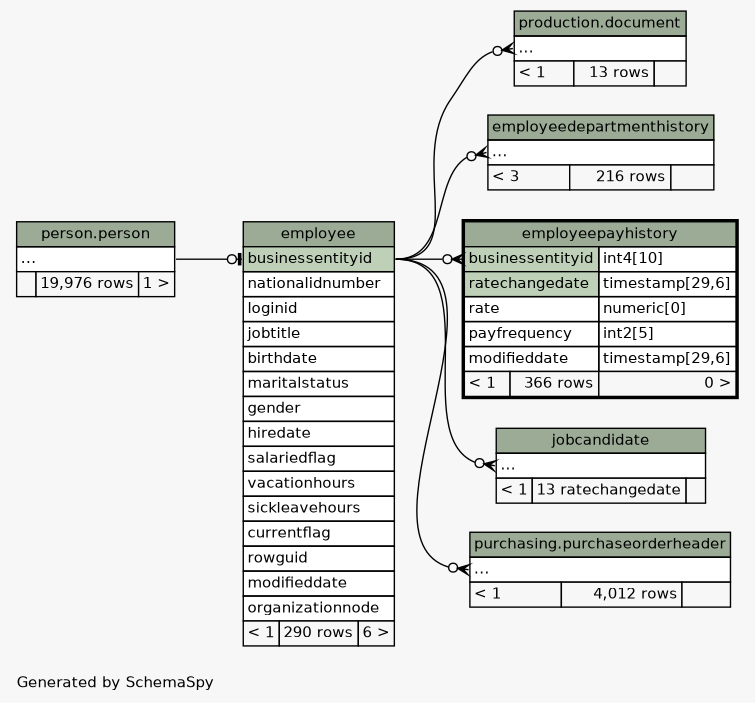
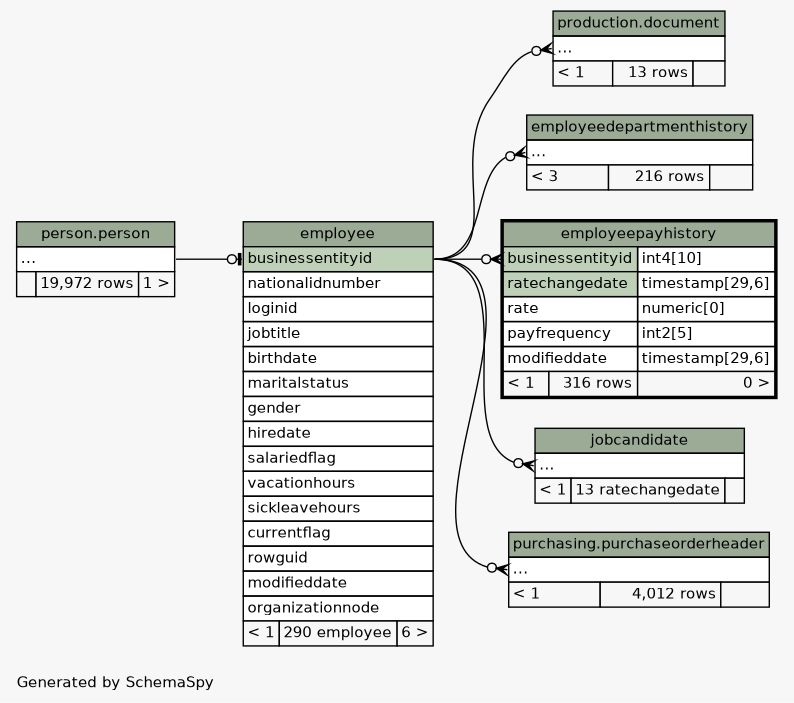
node "person.person": text "19,976 rows" -> "19,972 rows"
node "employeepayhistory": text "366 rows" -> "316 rows"
node "employee": text "290 rows" -> "290 employee"
